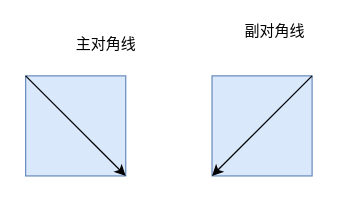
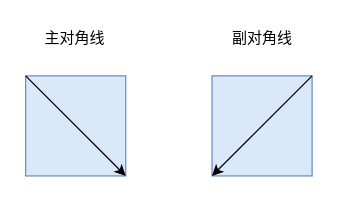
node "副对角线": moved (274, 32) -> (262, 38)
node "主对角线": moved (106, 44) -> (74, 38)
